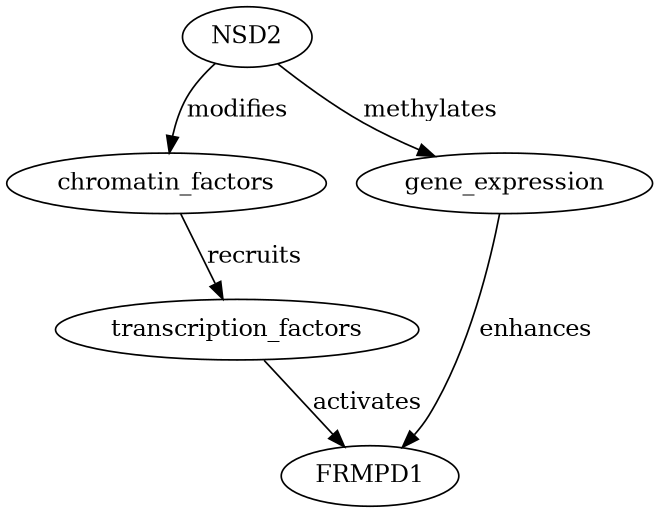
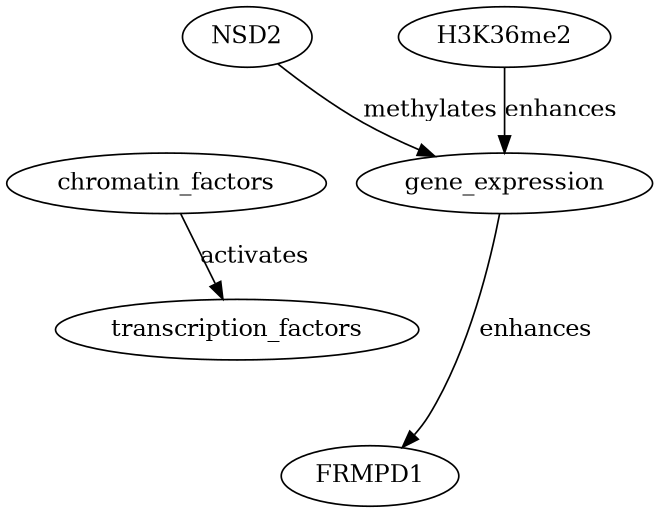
node "H3K36me2": added
edge "NSD2" -> "chromatin_factors": removed, label "modifies"
edge "chromatin_factors" -> "transcription_factors": label "recruits" -> "activates"
edge "transcription_factors" -> "FRMPD1": removed, label "activates"
